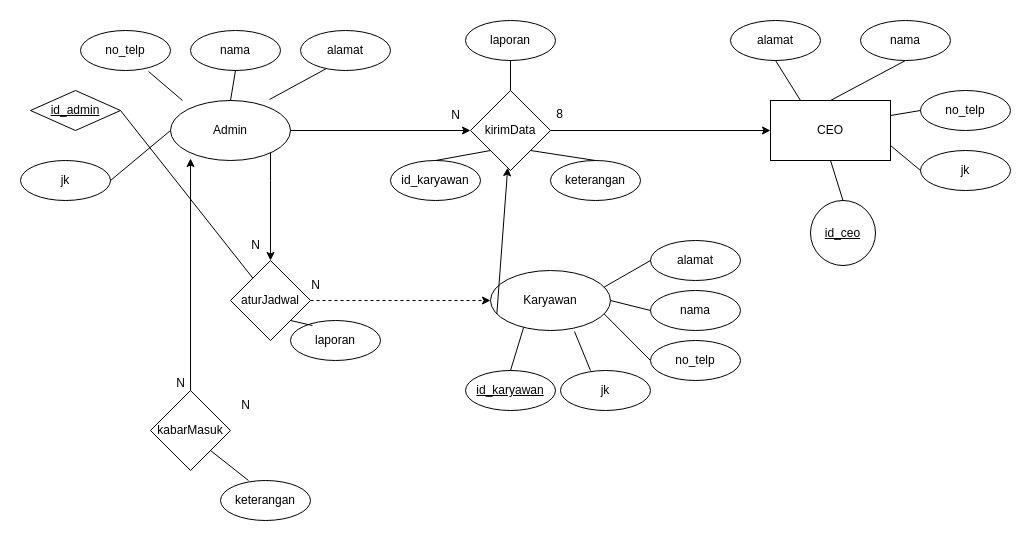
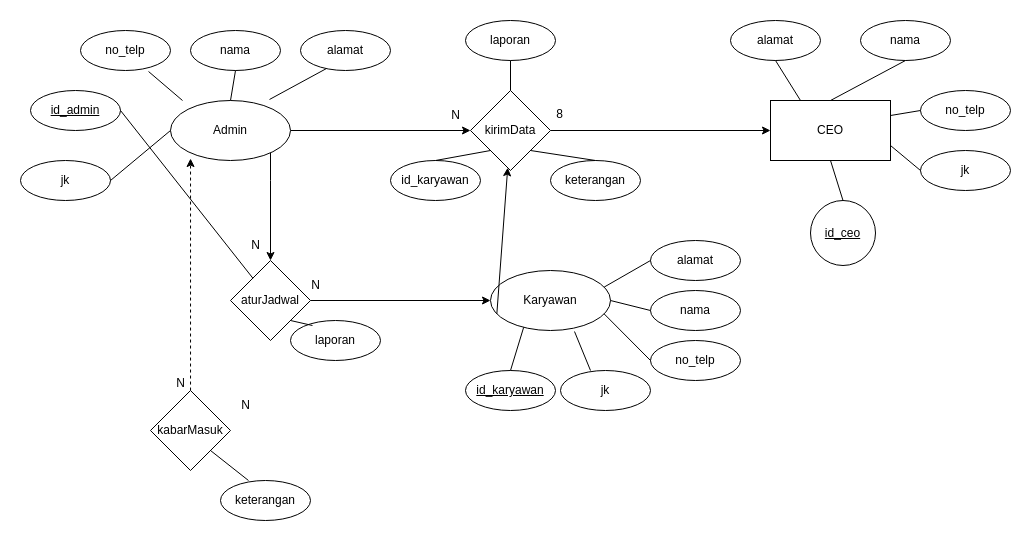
node "id_admin": shape diamond -> ellipse
edge "kabarMasuk" -> "Admin": style solid -> dashed
edge "aturJadwal" -> "Karyawan": style dashed -> solid
